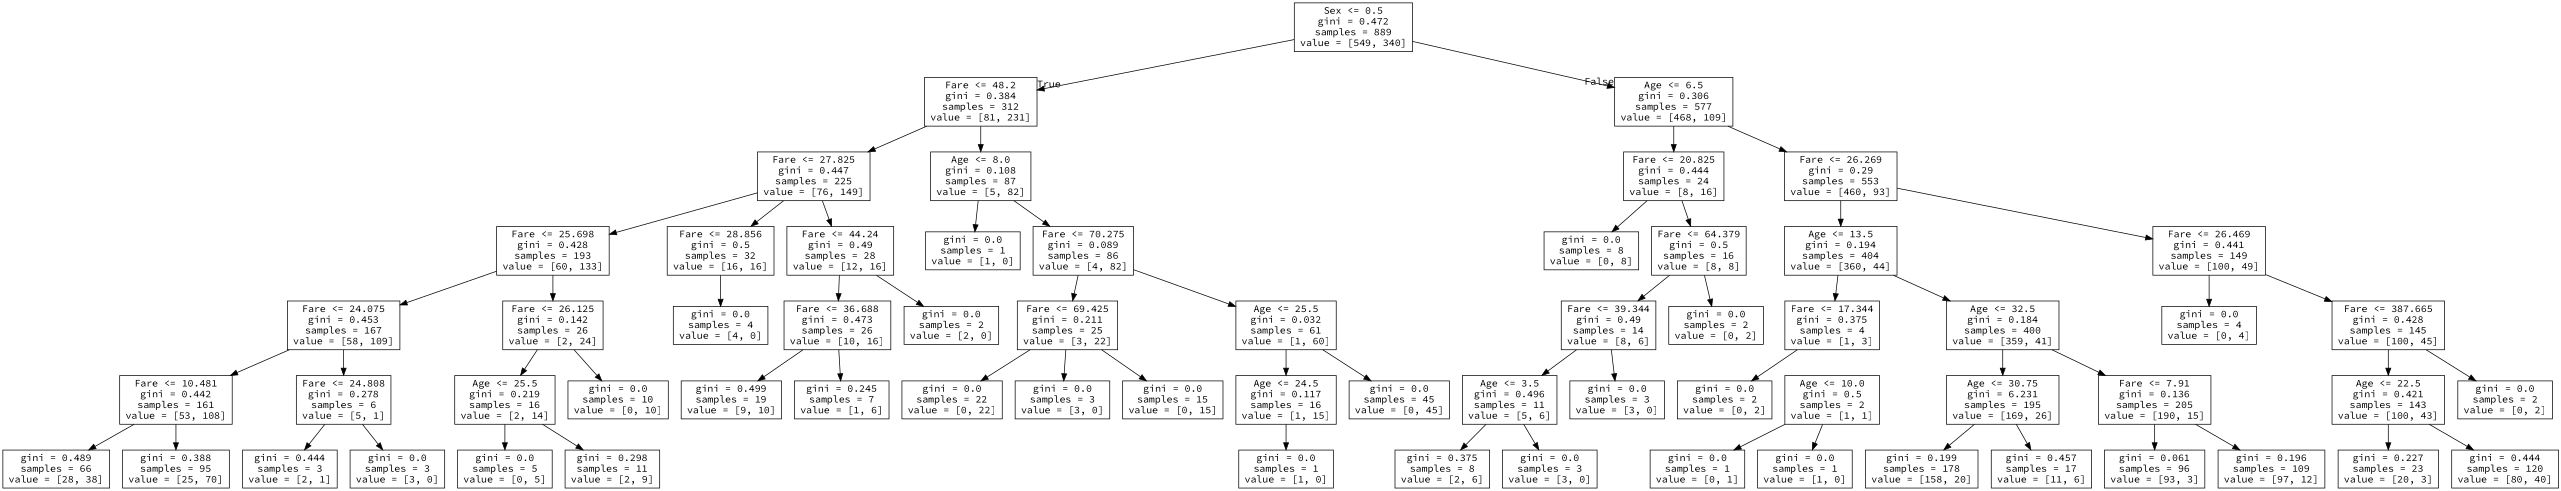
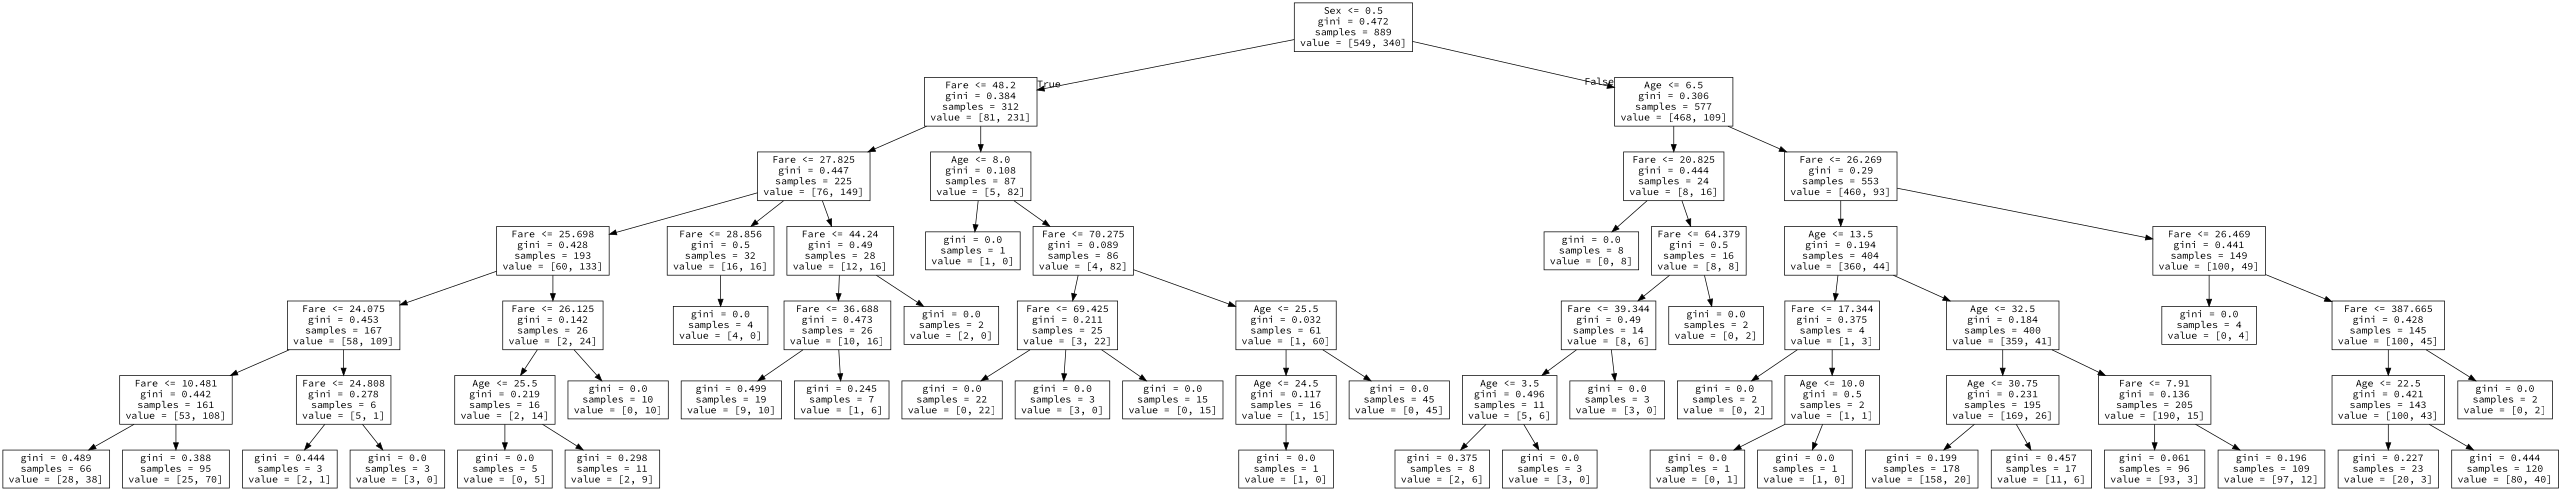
edge "Fare <= 17.344 gini = 0.375 samples = 4 value = [1, 3]" -> "Age <= 10.0 gini = 0.5 samples = 2 value = [1, 1]": added
node "Age <= 30.75 gini = 6.231 samples = 195 value = [169, 26]": label "Age <= 30.75 gini = 6.231 samples = 195 value = [169, 26]" -> "Age <= 30.75 gini = 0.231 samples = 195 value = [169, 26]"
